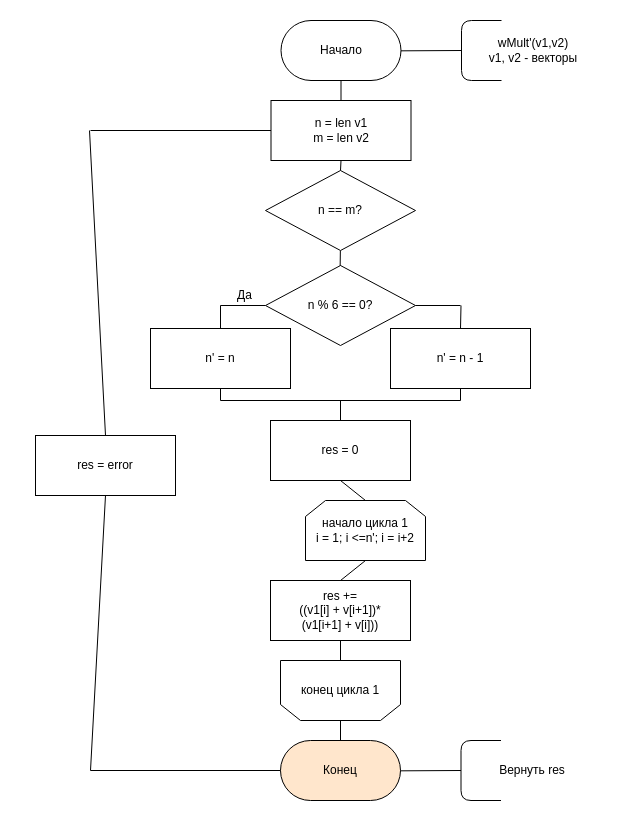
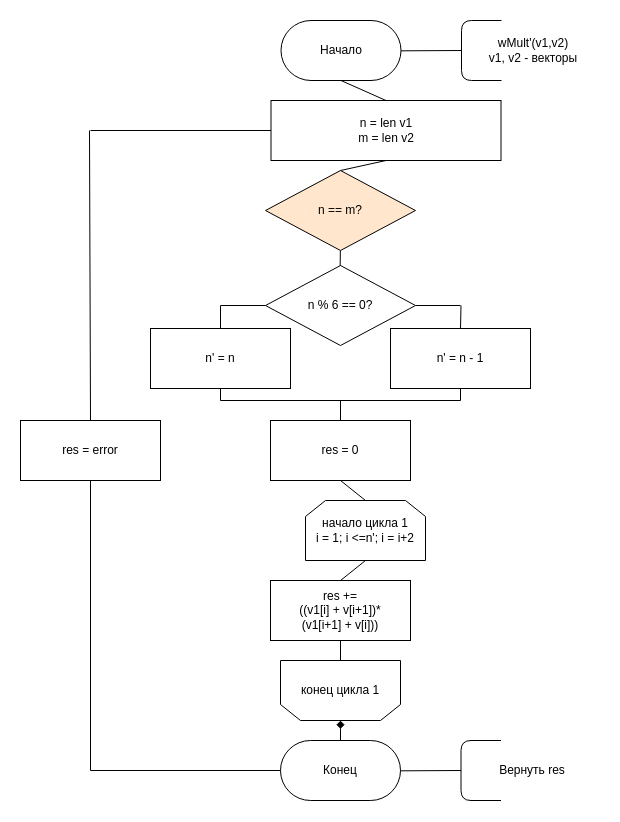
node "n = len v1 m = len v2": size 140x60 -> 230x60
node "n == m?": fillcolor #ffffff -> #ffe6cc
node "Да": removed
node "res = error": moved (106, 466) -> (91, 451)
edge "конец цикла 1" -- "Конец": arrowhead none -> diamond
node "Конец": fillcolor #ffe6cc -> #ffffff
